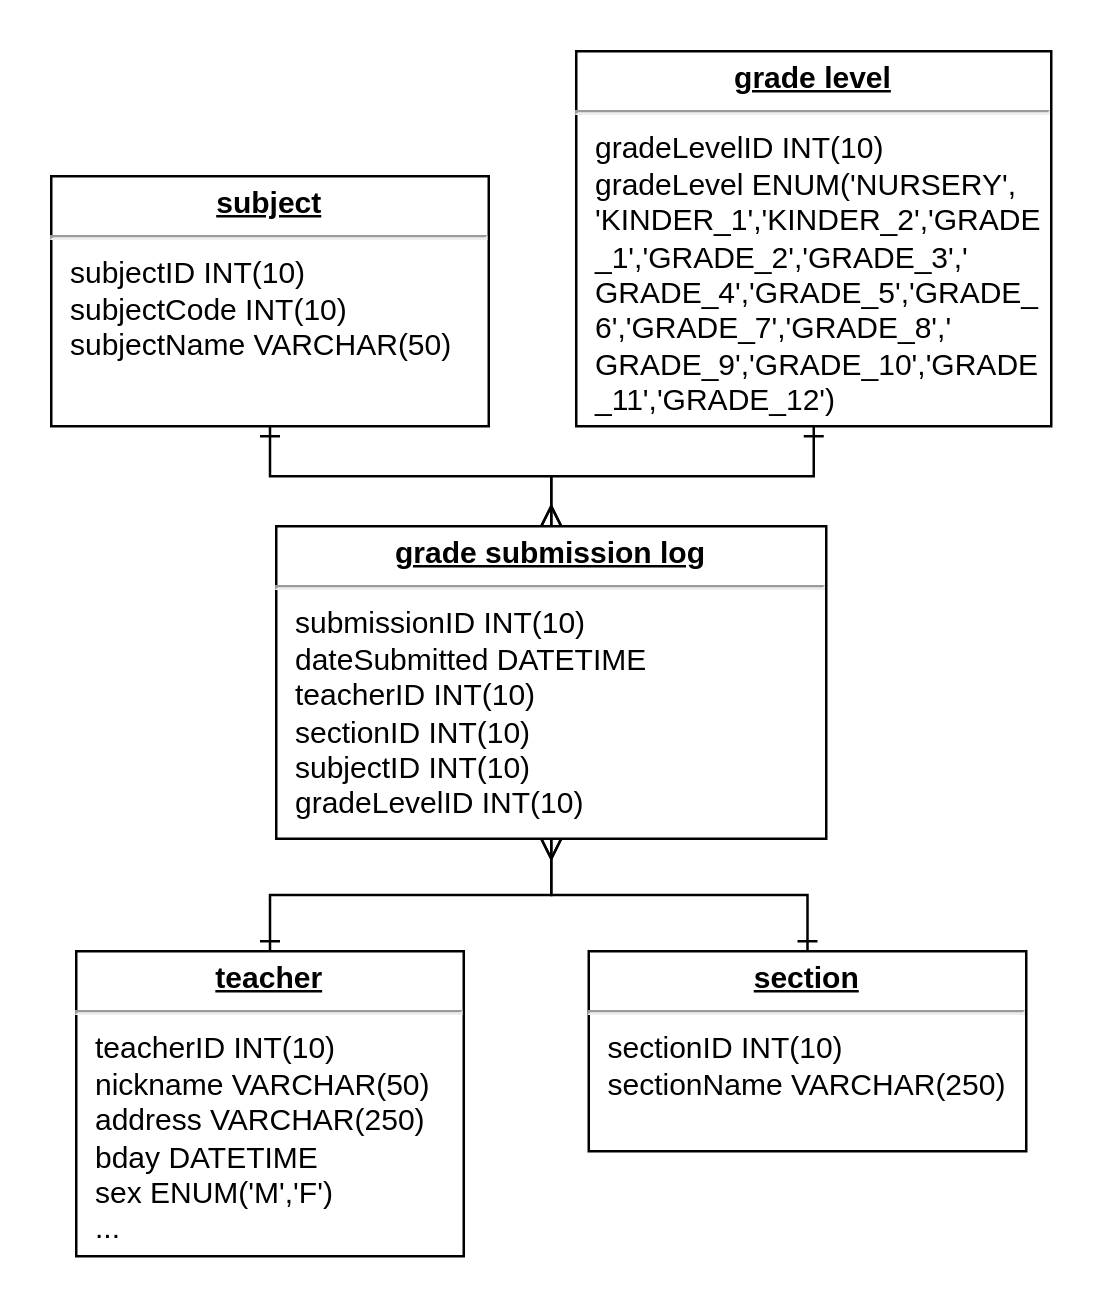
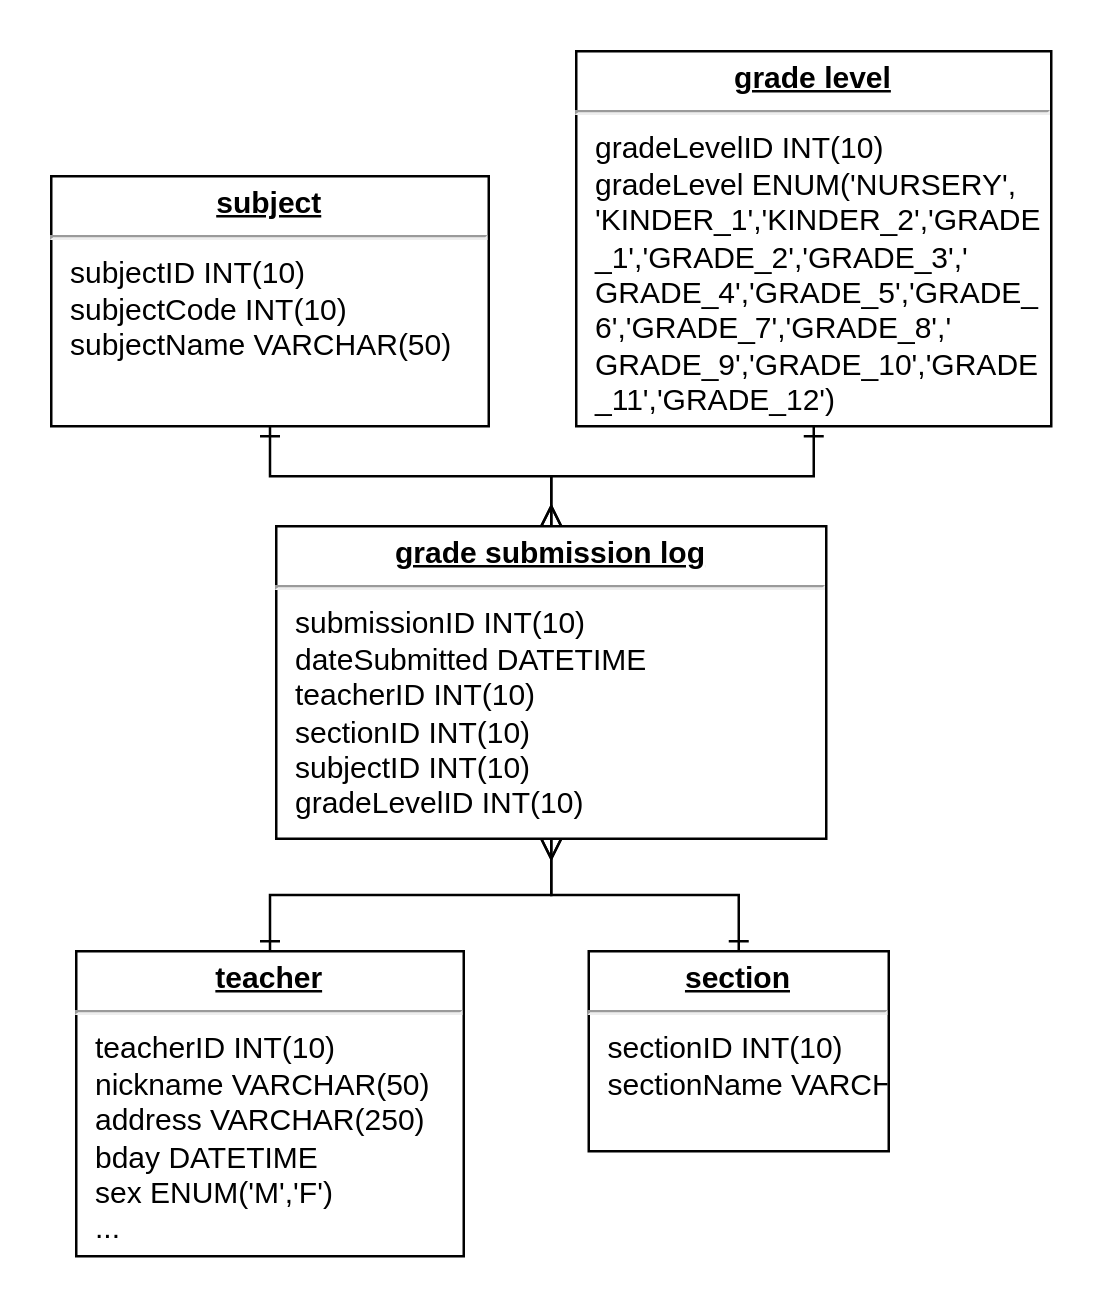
node "section sectionID INT(10) sectionName VARCHAR(250)": size 438x200 -> 300x200
